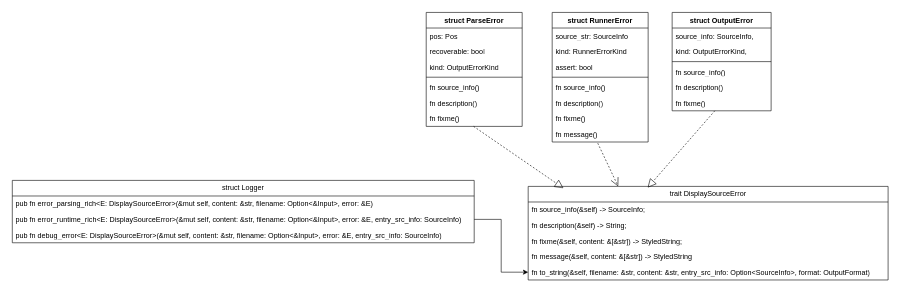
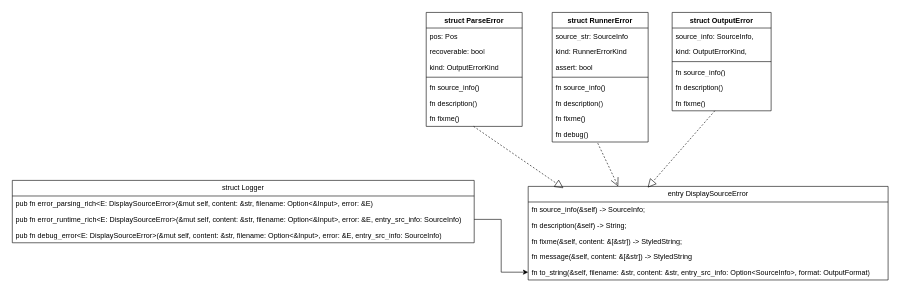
node "fn message()": label "fn message()" -> "fn debug()"
node "trait DisplaySourceError": label "trait DisplaySourceError" -> "entry DisplaySourceError"
